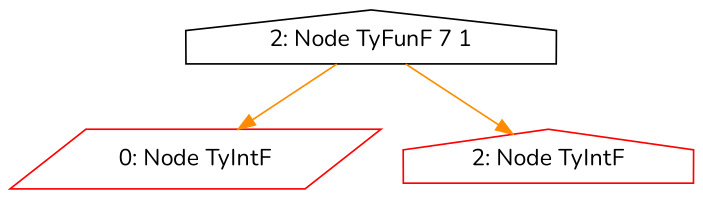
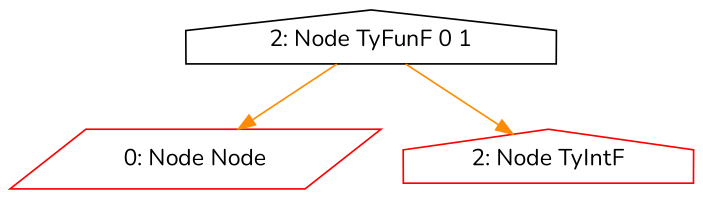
node "2: Node TyFunF 7 1": label "2: Node TyFunF 7 1" -> "2: Node TyFunF 0 1"
node "0: Node TyIntF": label "0: Node TyIntF" -> "0: Node Node"
